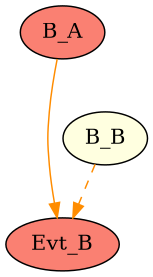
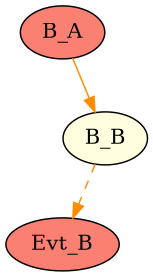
edge "B_A" -> "Evt_B": now "B_A" -> "B_B"
